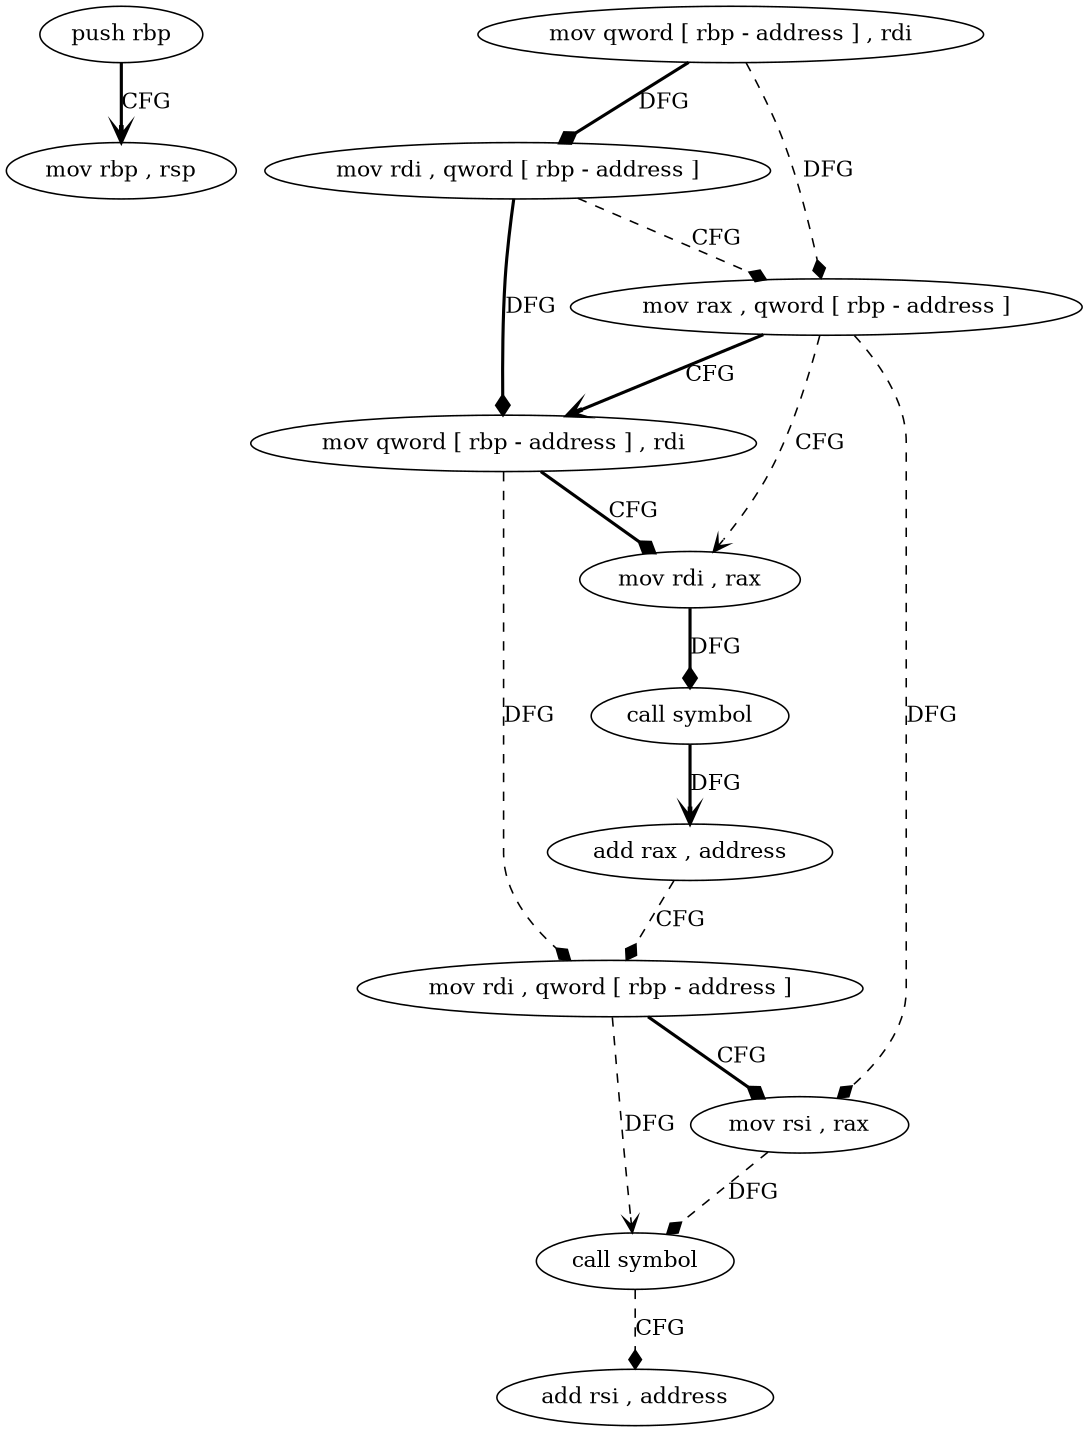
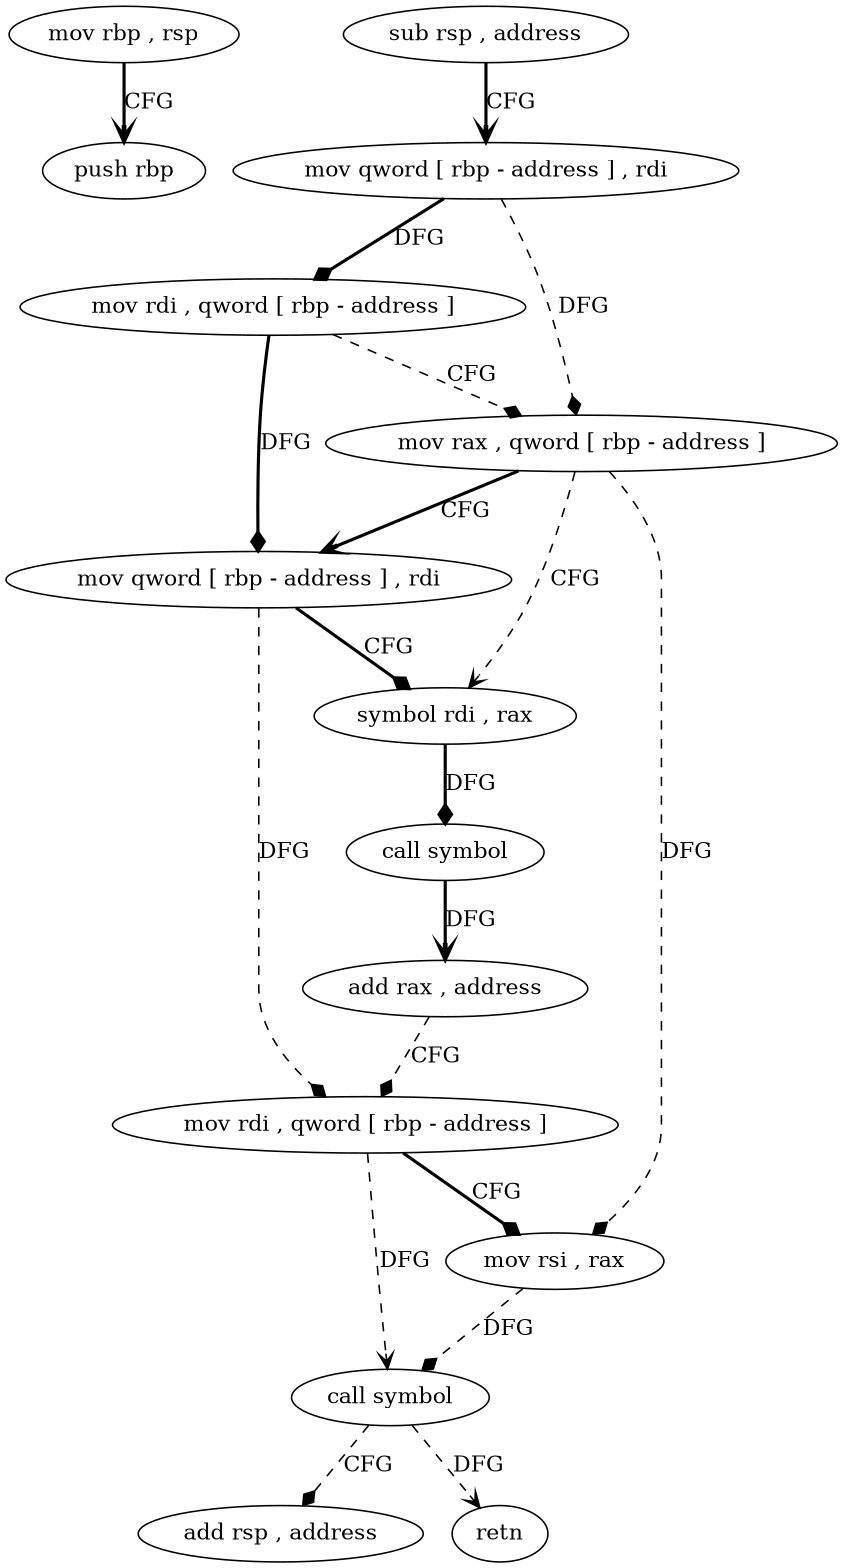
node "sub rsp , address": added
edge "push rbp" -> "mov rbp , rsp": reversed
node "mov rdi , rax": label "mov rdi , rax" -> "symbol rdi , rax"
node "add rsi , address": label "add rsi , address" -> "add rsp , address"
node "retn": added
